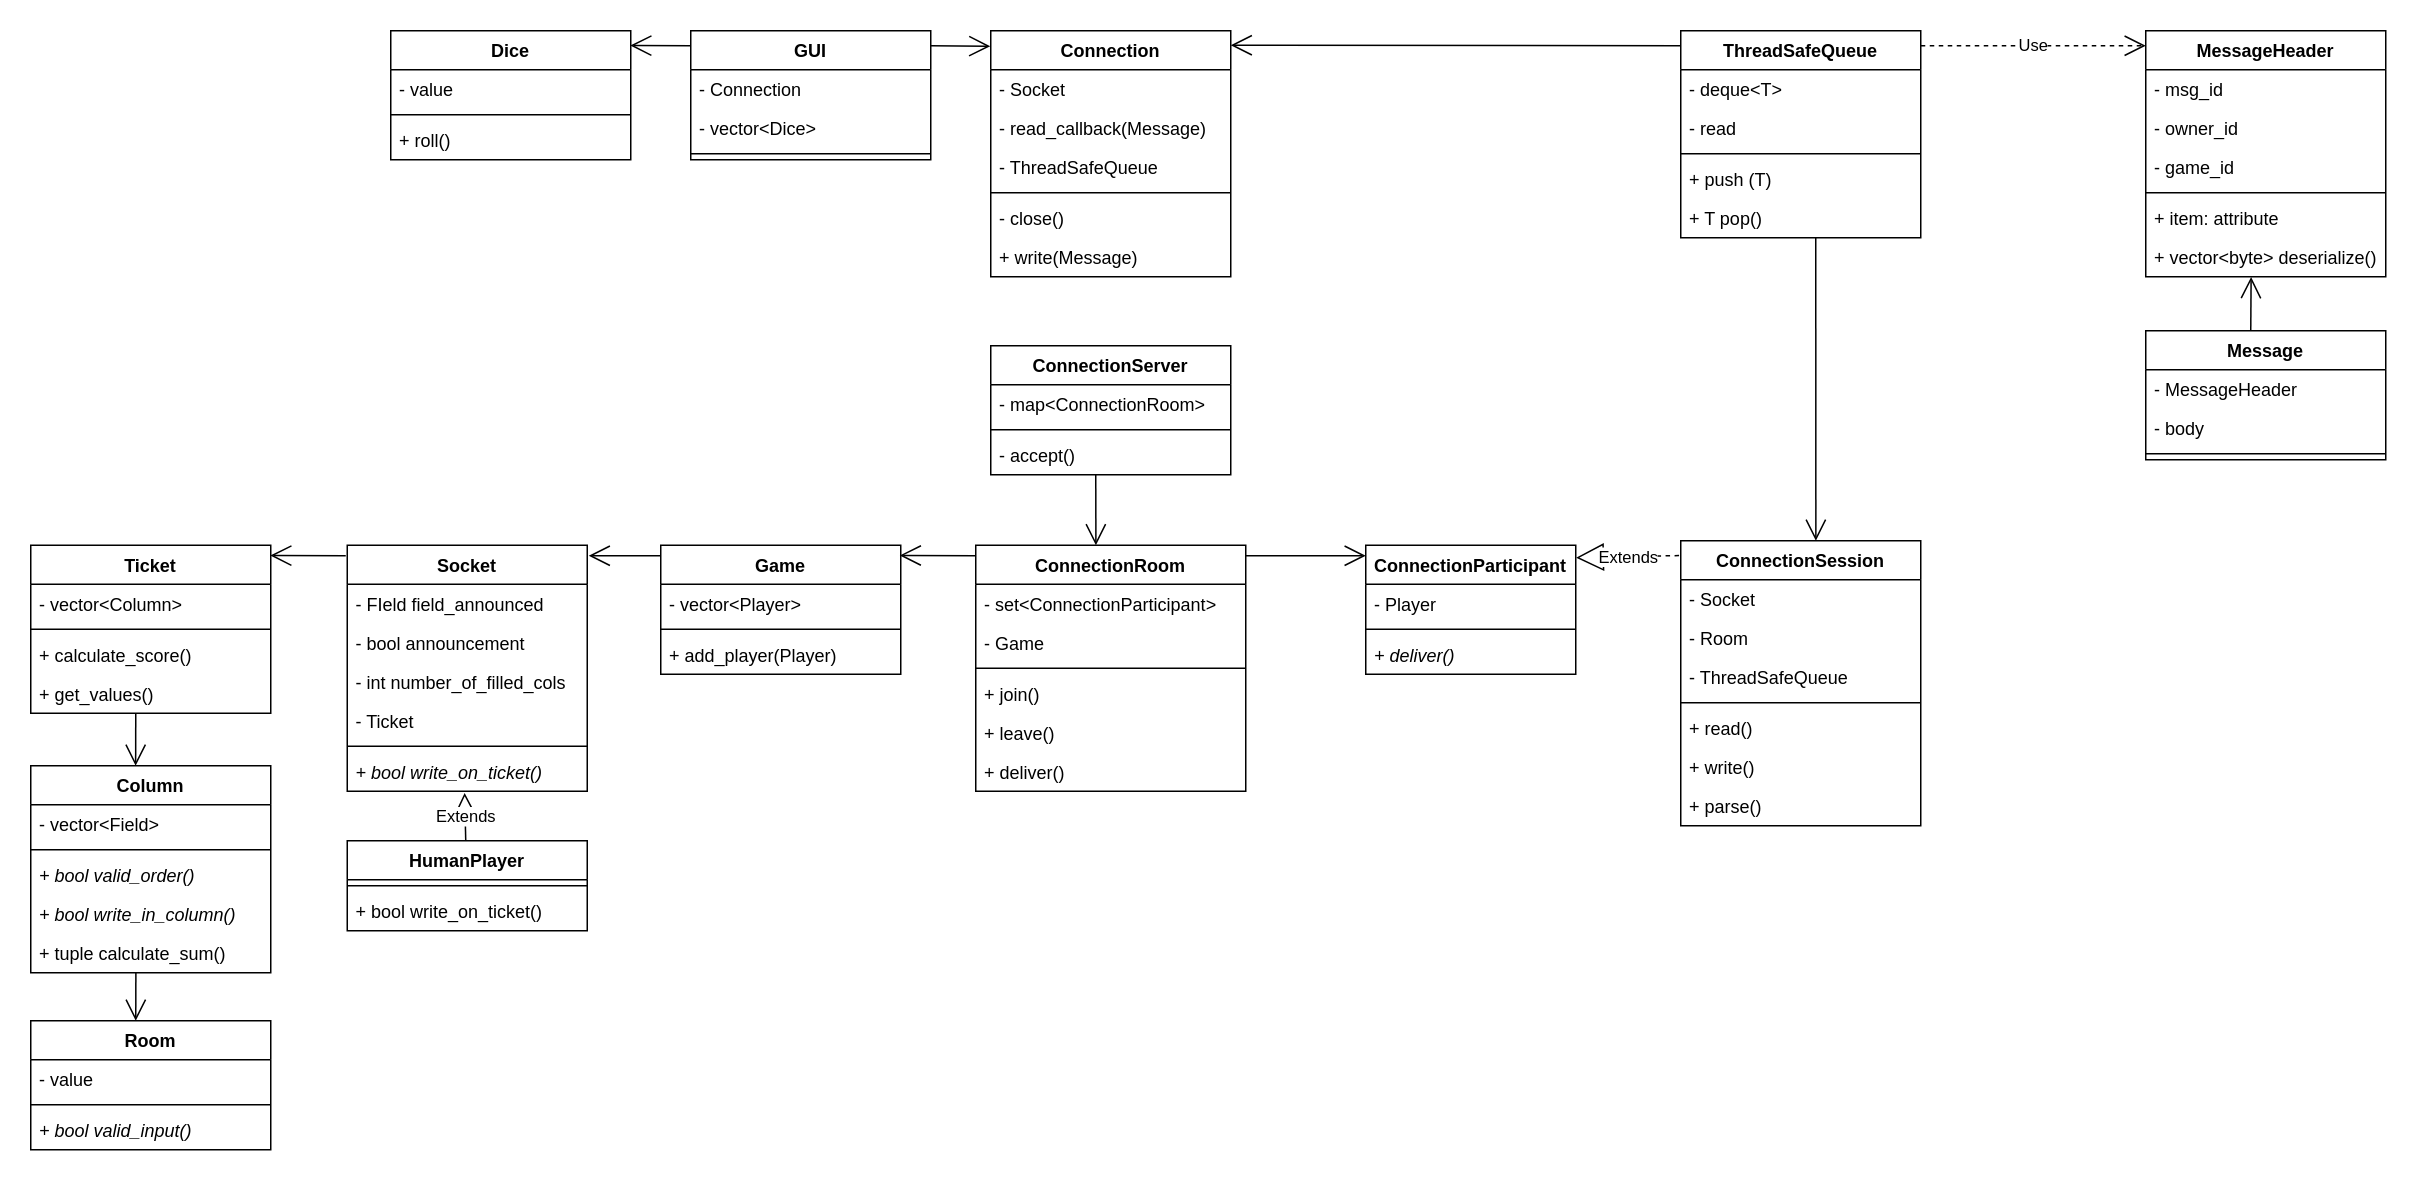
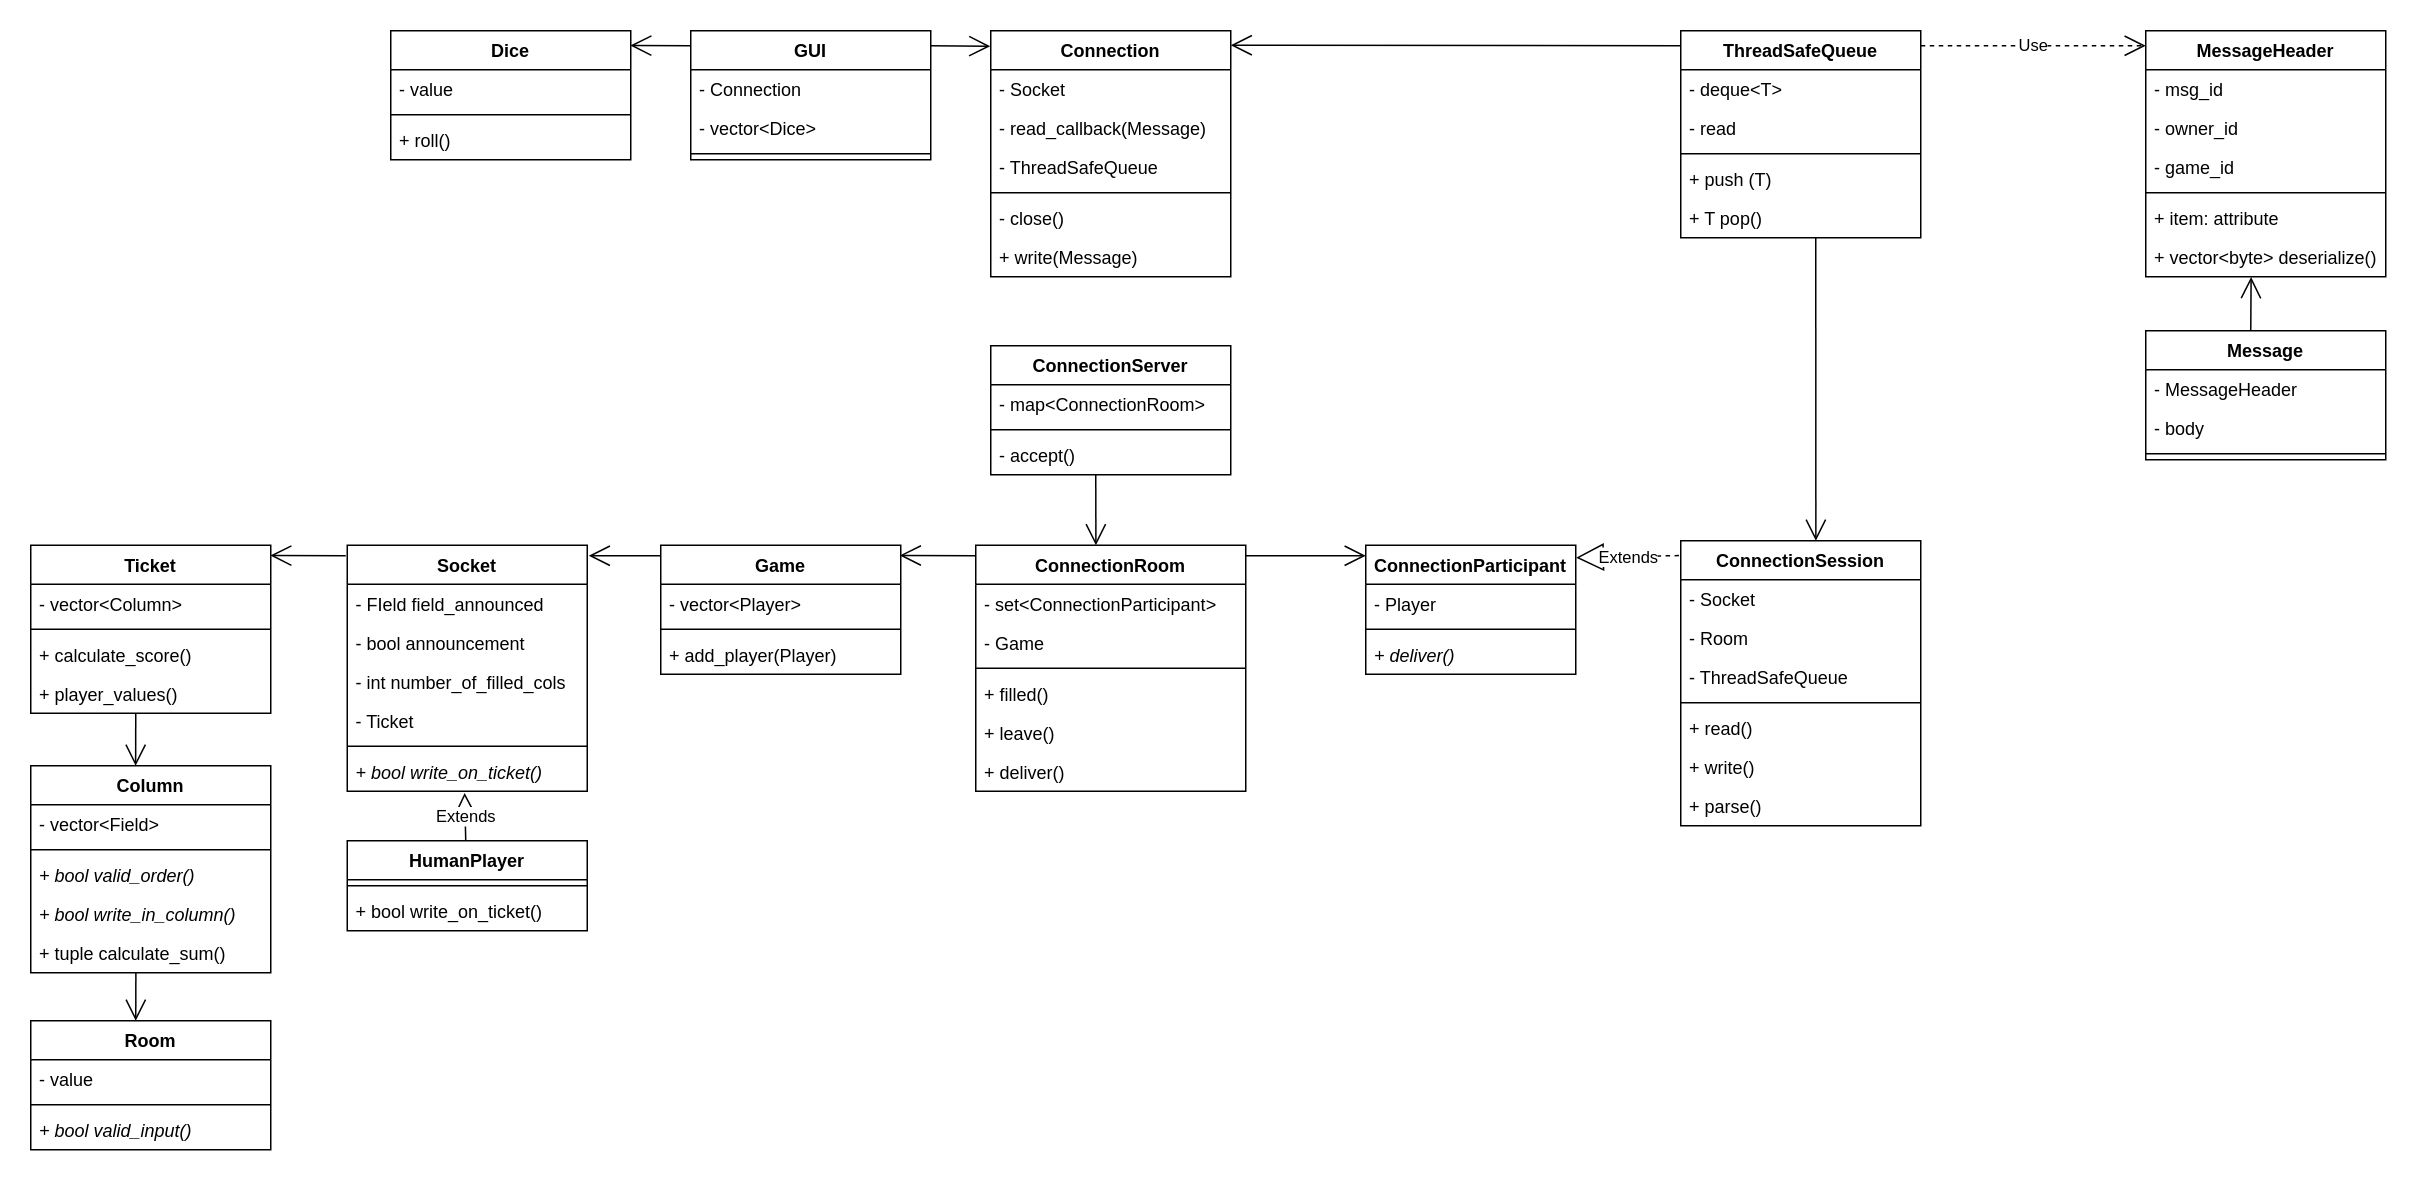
node "+ get_values()": label "+ get_values()" -> "+ player_values()"
node "+ join()": label "+ join()" -> "+ filled()"
